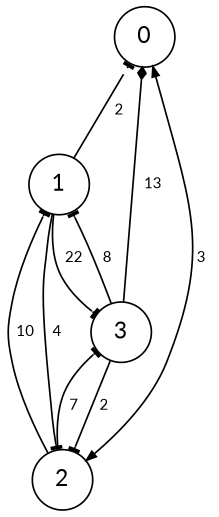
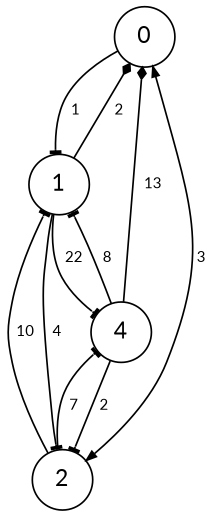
edge "0" -> "1": added, label "1"
edge "1" -> "0": arrowhead tee -> diamond
node "3": label "3" -> "4"
